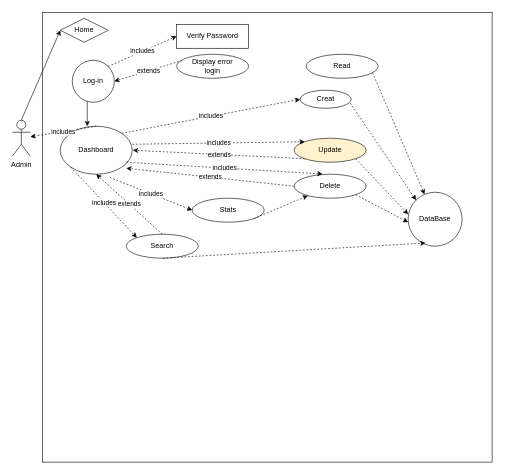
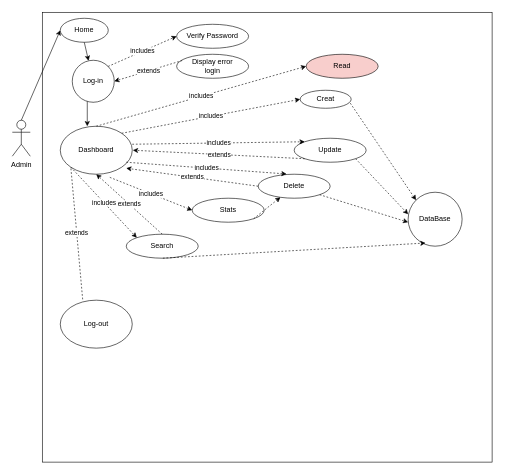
node "Home": shape diamond -> ellipse
node "Verify Password": shape rectangle -> ellipse
edge "Home" -> "Log-in": added
node "Read": fillcolor #ffffff -> #f8cecc
edge "Dashboard" -> "Admin": now "Dashboard" -> "Read"
node "Update": fillcolor #fff2cc -> #ffffff
edge "Read" -> "DataBase": removed
node "Delete": moved (330, 186) -> (294, 186)
edge "Dashboard" -- "Log-out": added, label "extends"
node "Log-out": added
